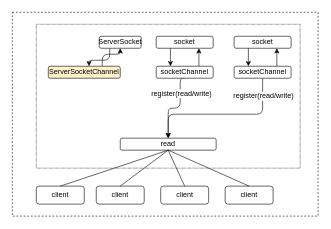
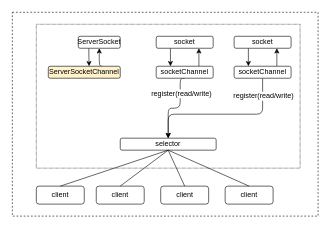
node "ServerSocket": moved (120, 42) -> (99, 42)
node "read": label "read" -> "selector"
